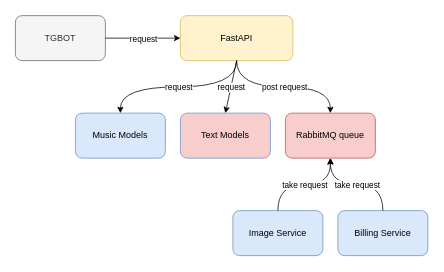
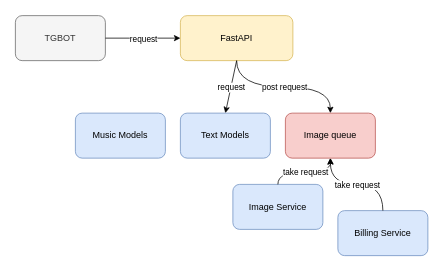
edge "FastAPI" -> "Music Models": removed, label "request"
node "Text Models": fillcolor #f8cecc -> #dae8fc
node "RabbitMQ queue": label "RabbitMQ queue" -> "Image queue"
node "Image Service": moved (278, 233) -> (278, 207)
